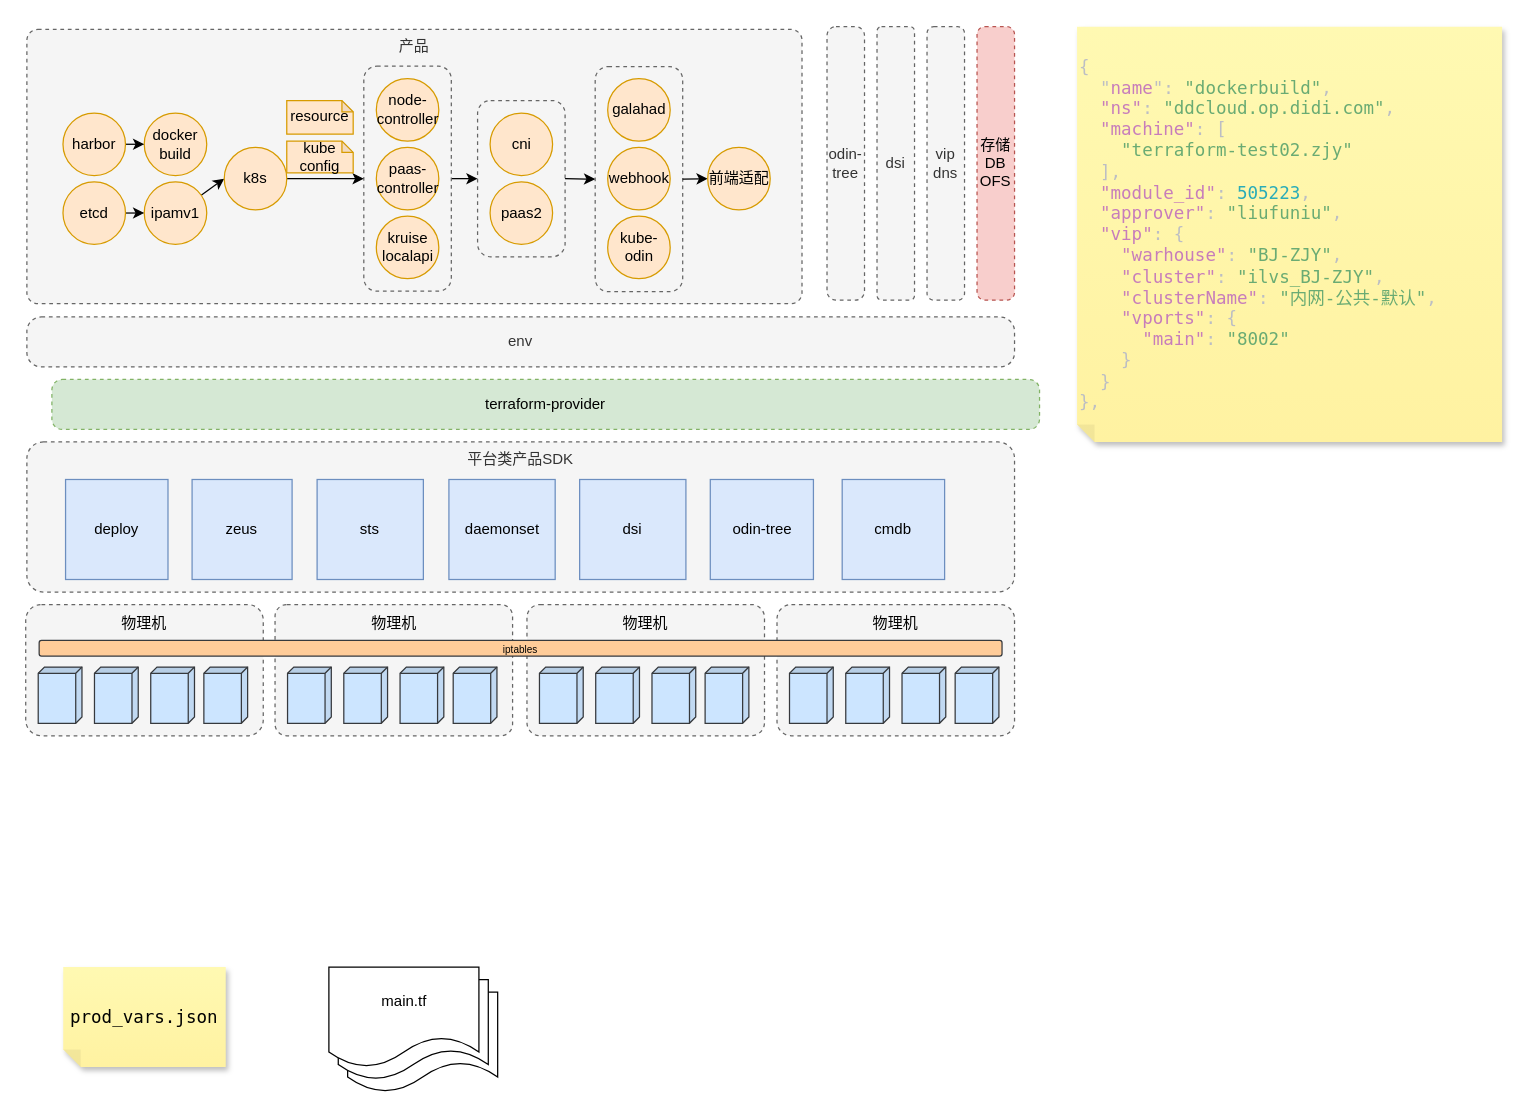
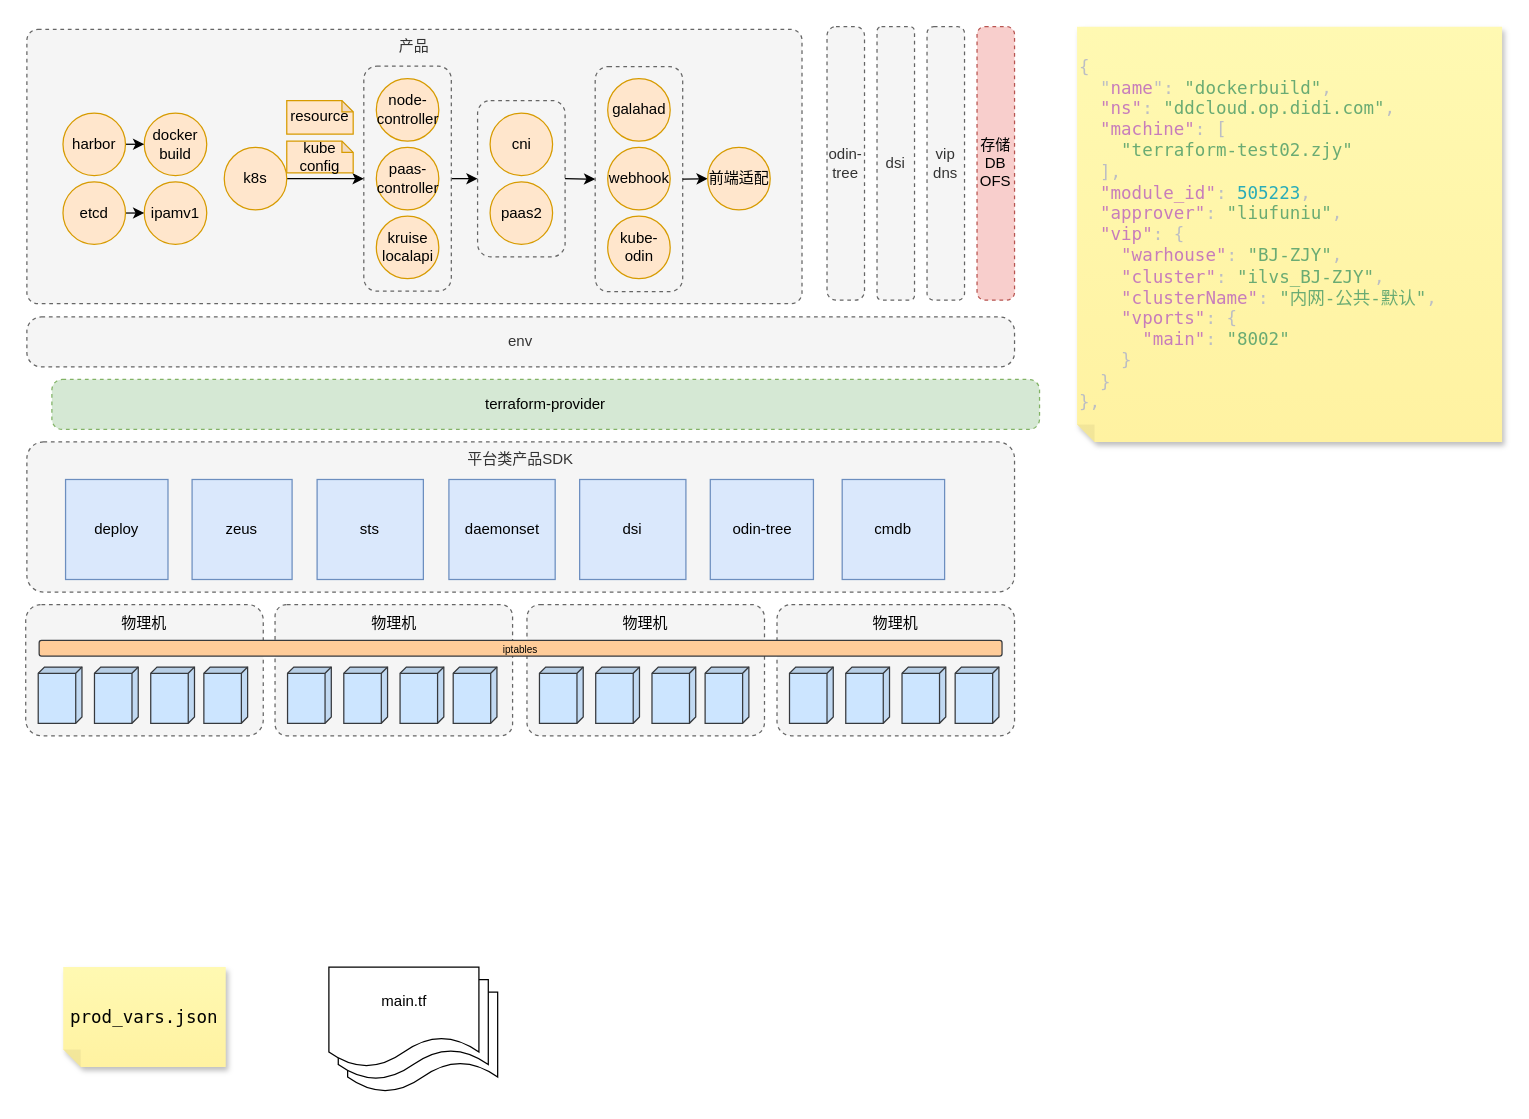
edge "ipamv1" -> "k8s": removed
